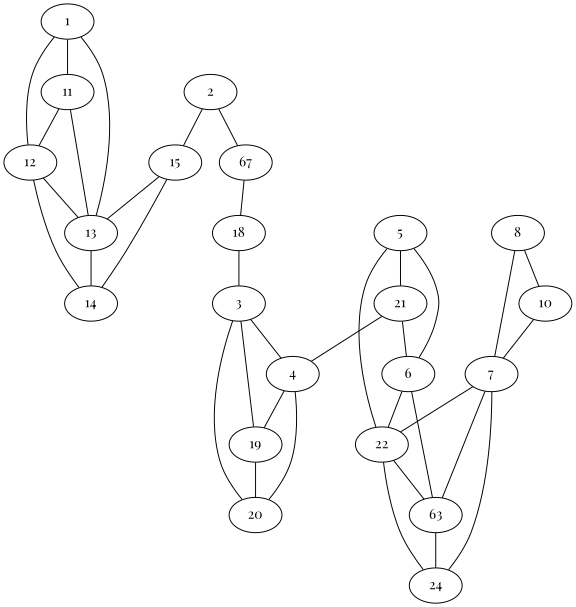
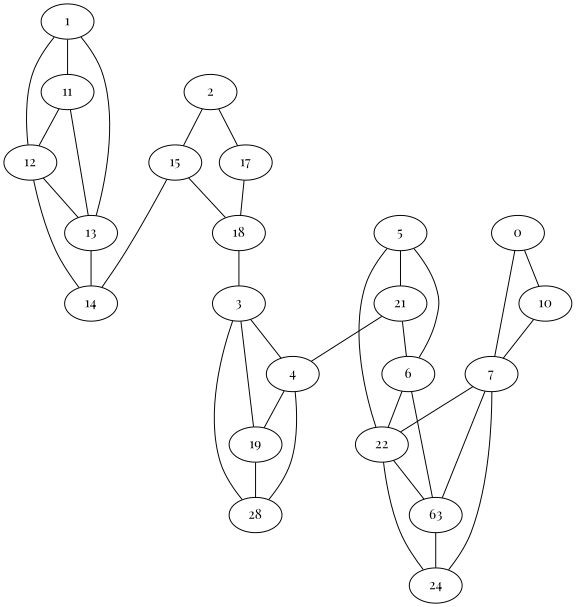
node "67": label "67" -> "17"
edge "15" -- "13": now "15" -- "18"
node "8": label "8" -> "0"
node "20": label "20" -> "28"
